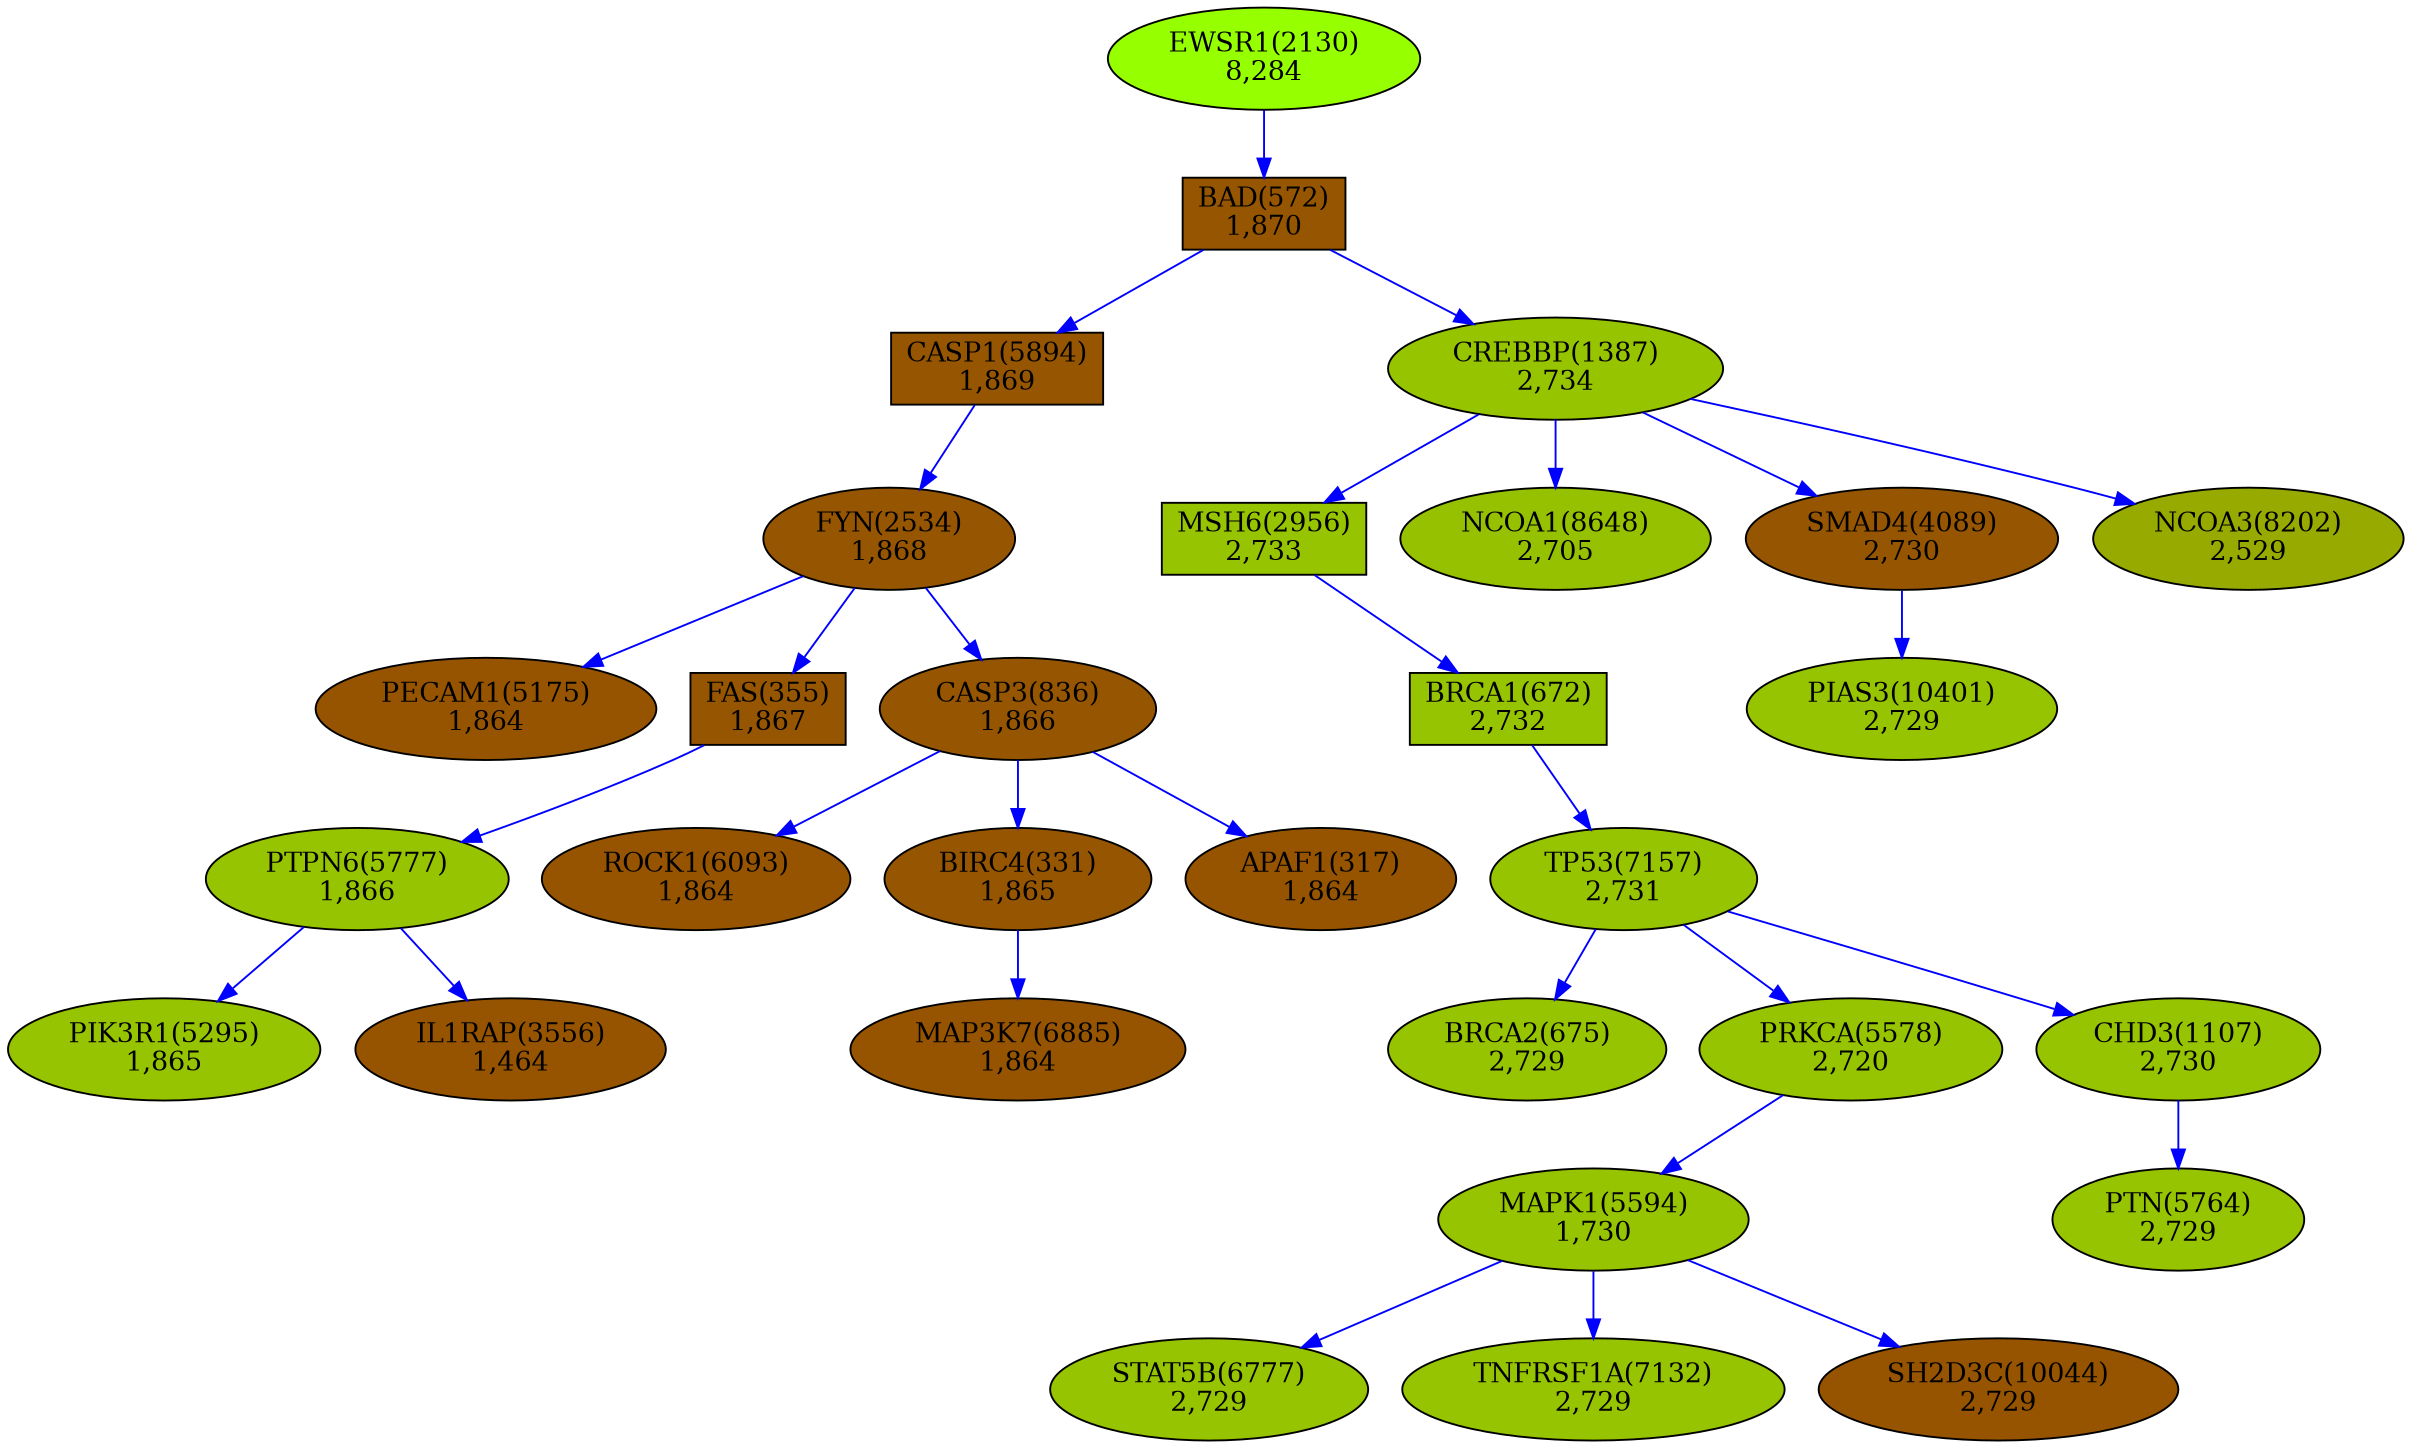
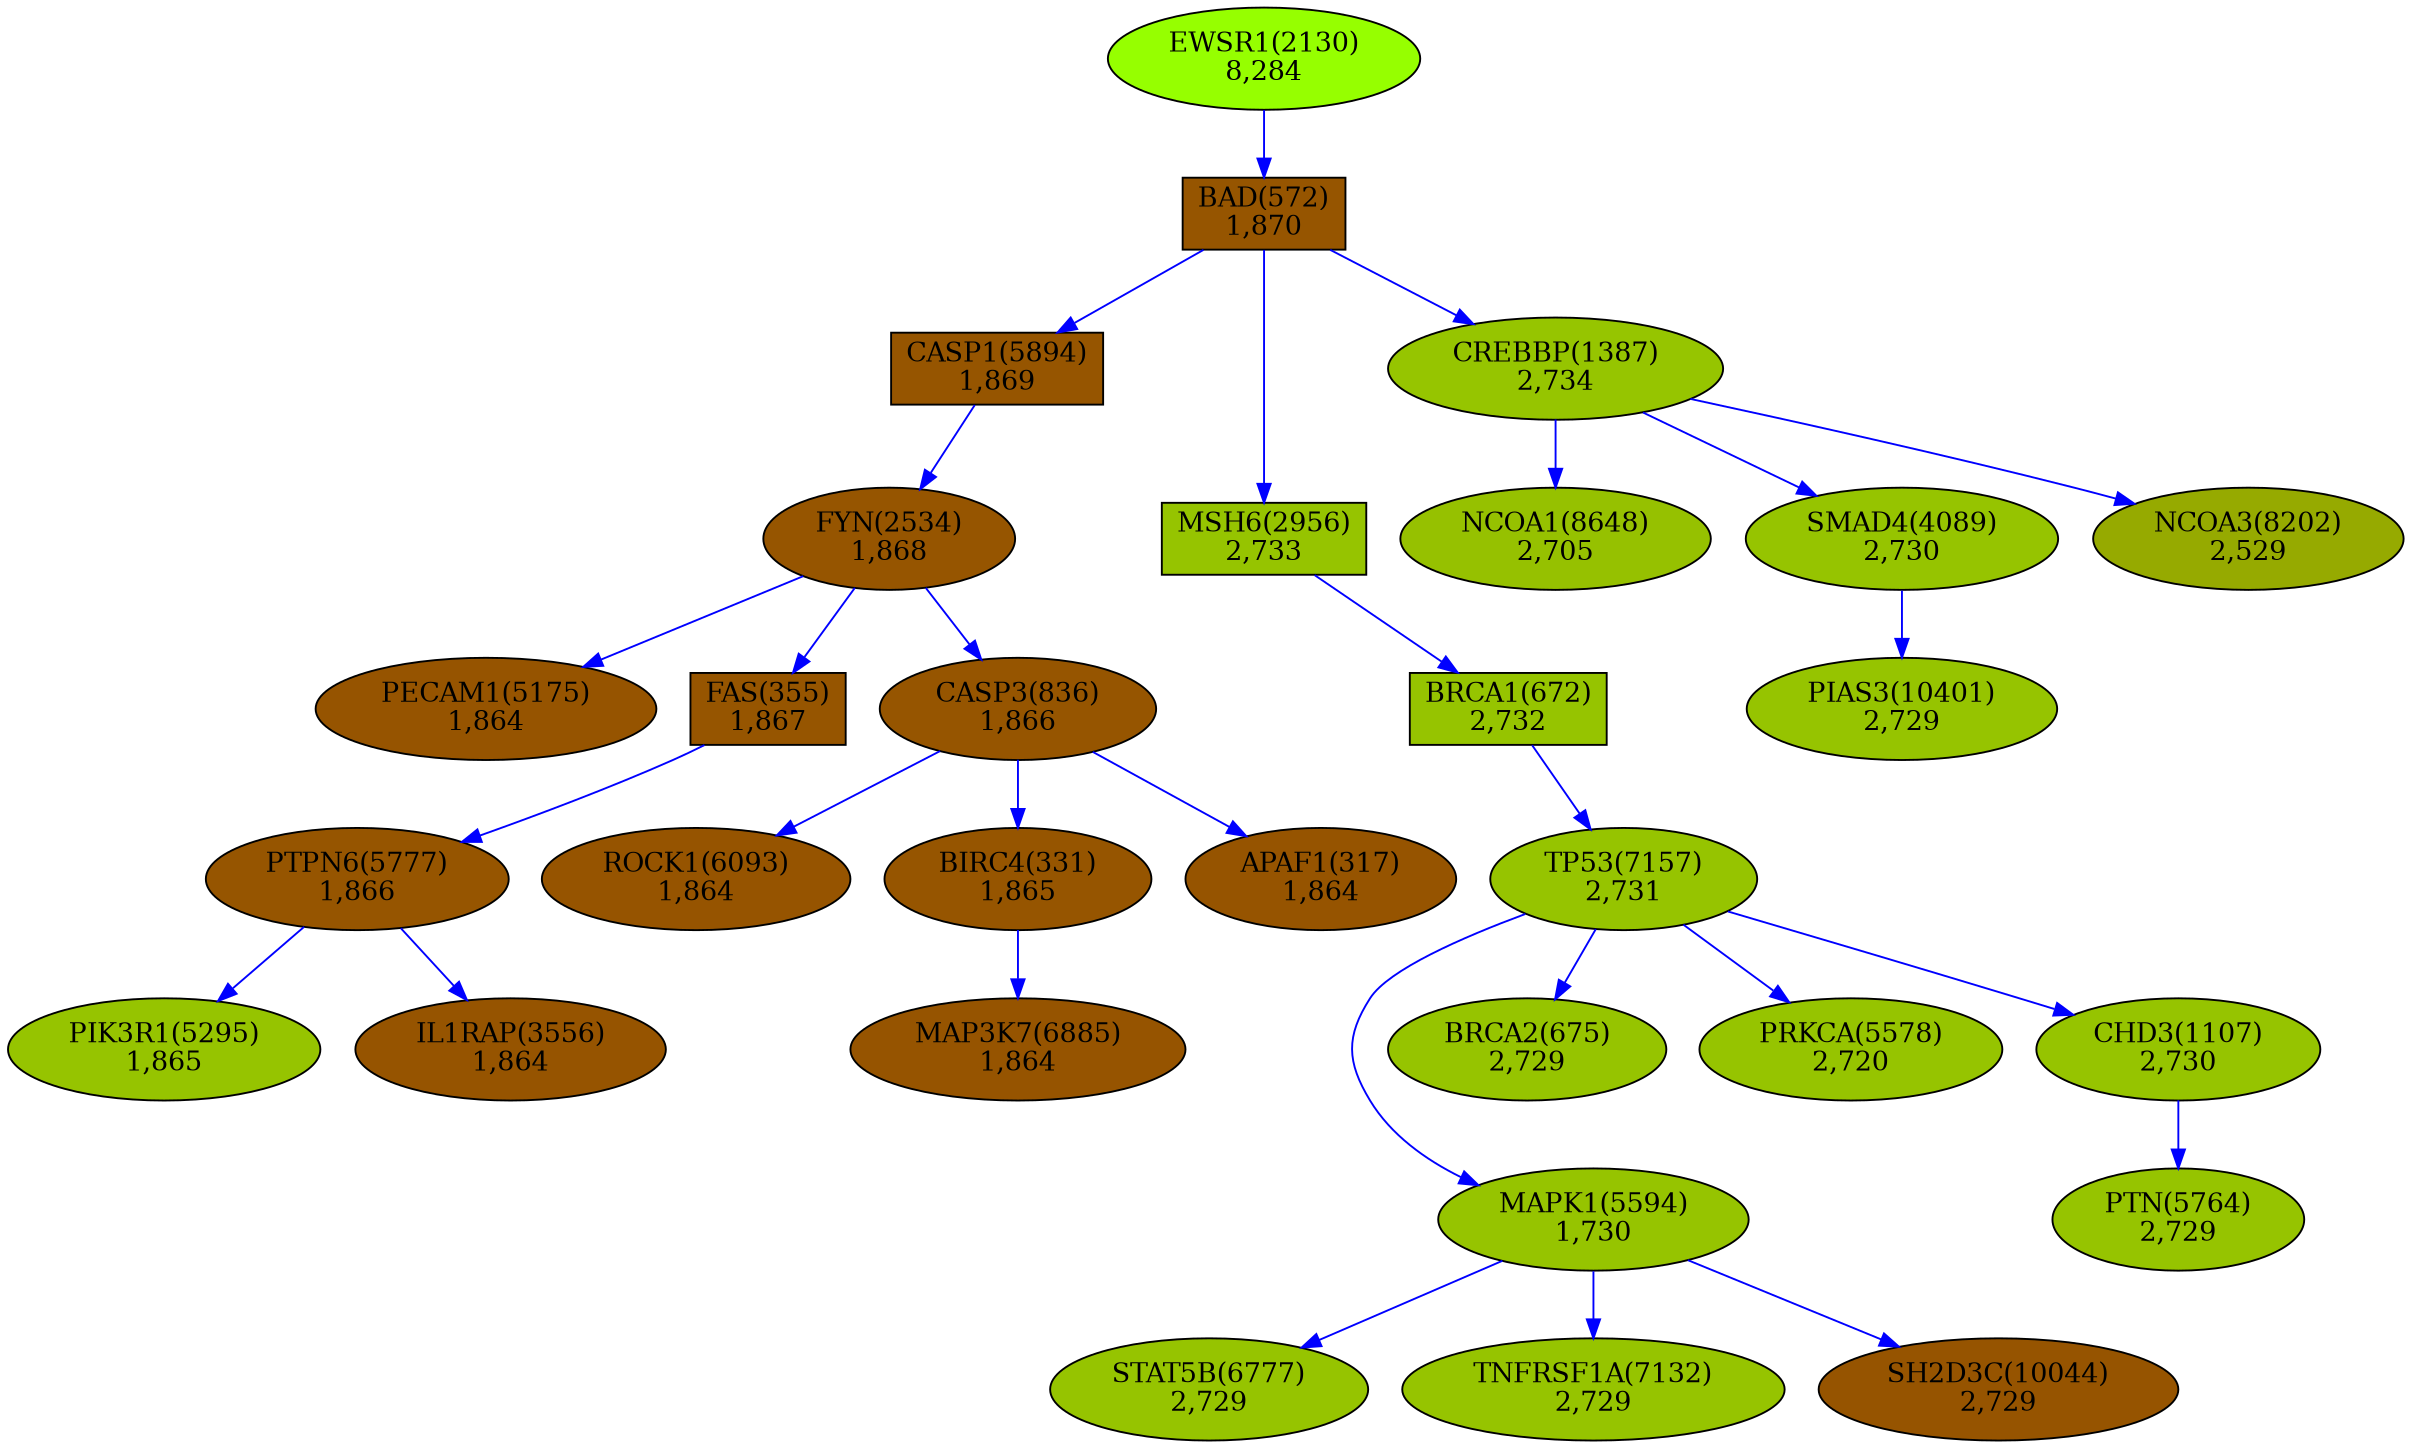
edge "CREBBP(1387) 2,734" -> "MSH6(2956) 2,733": now "BAD(572) 1,870" -> "MSH6(2956) 2,733"
node "SMAD4(4089) 2,730": fillcolor #965500 -> #96c400
node "PTPN6(5777) 1,866": fillcolor #96c400 -> #965500
node "IL1RAP(3556) 1,464": label "IL1RAP(3556) 1,464" -> "IL1RAP(3556) 1,864"
edge "PRKCA(5578) 2,720" -> "MAPK1(5594) 1,730": now "TP53(7157) 2,731" -> "MAPK1(5594) 1,730"
